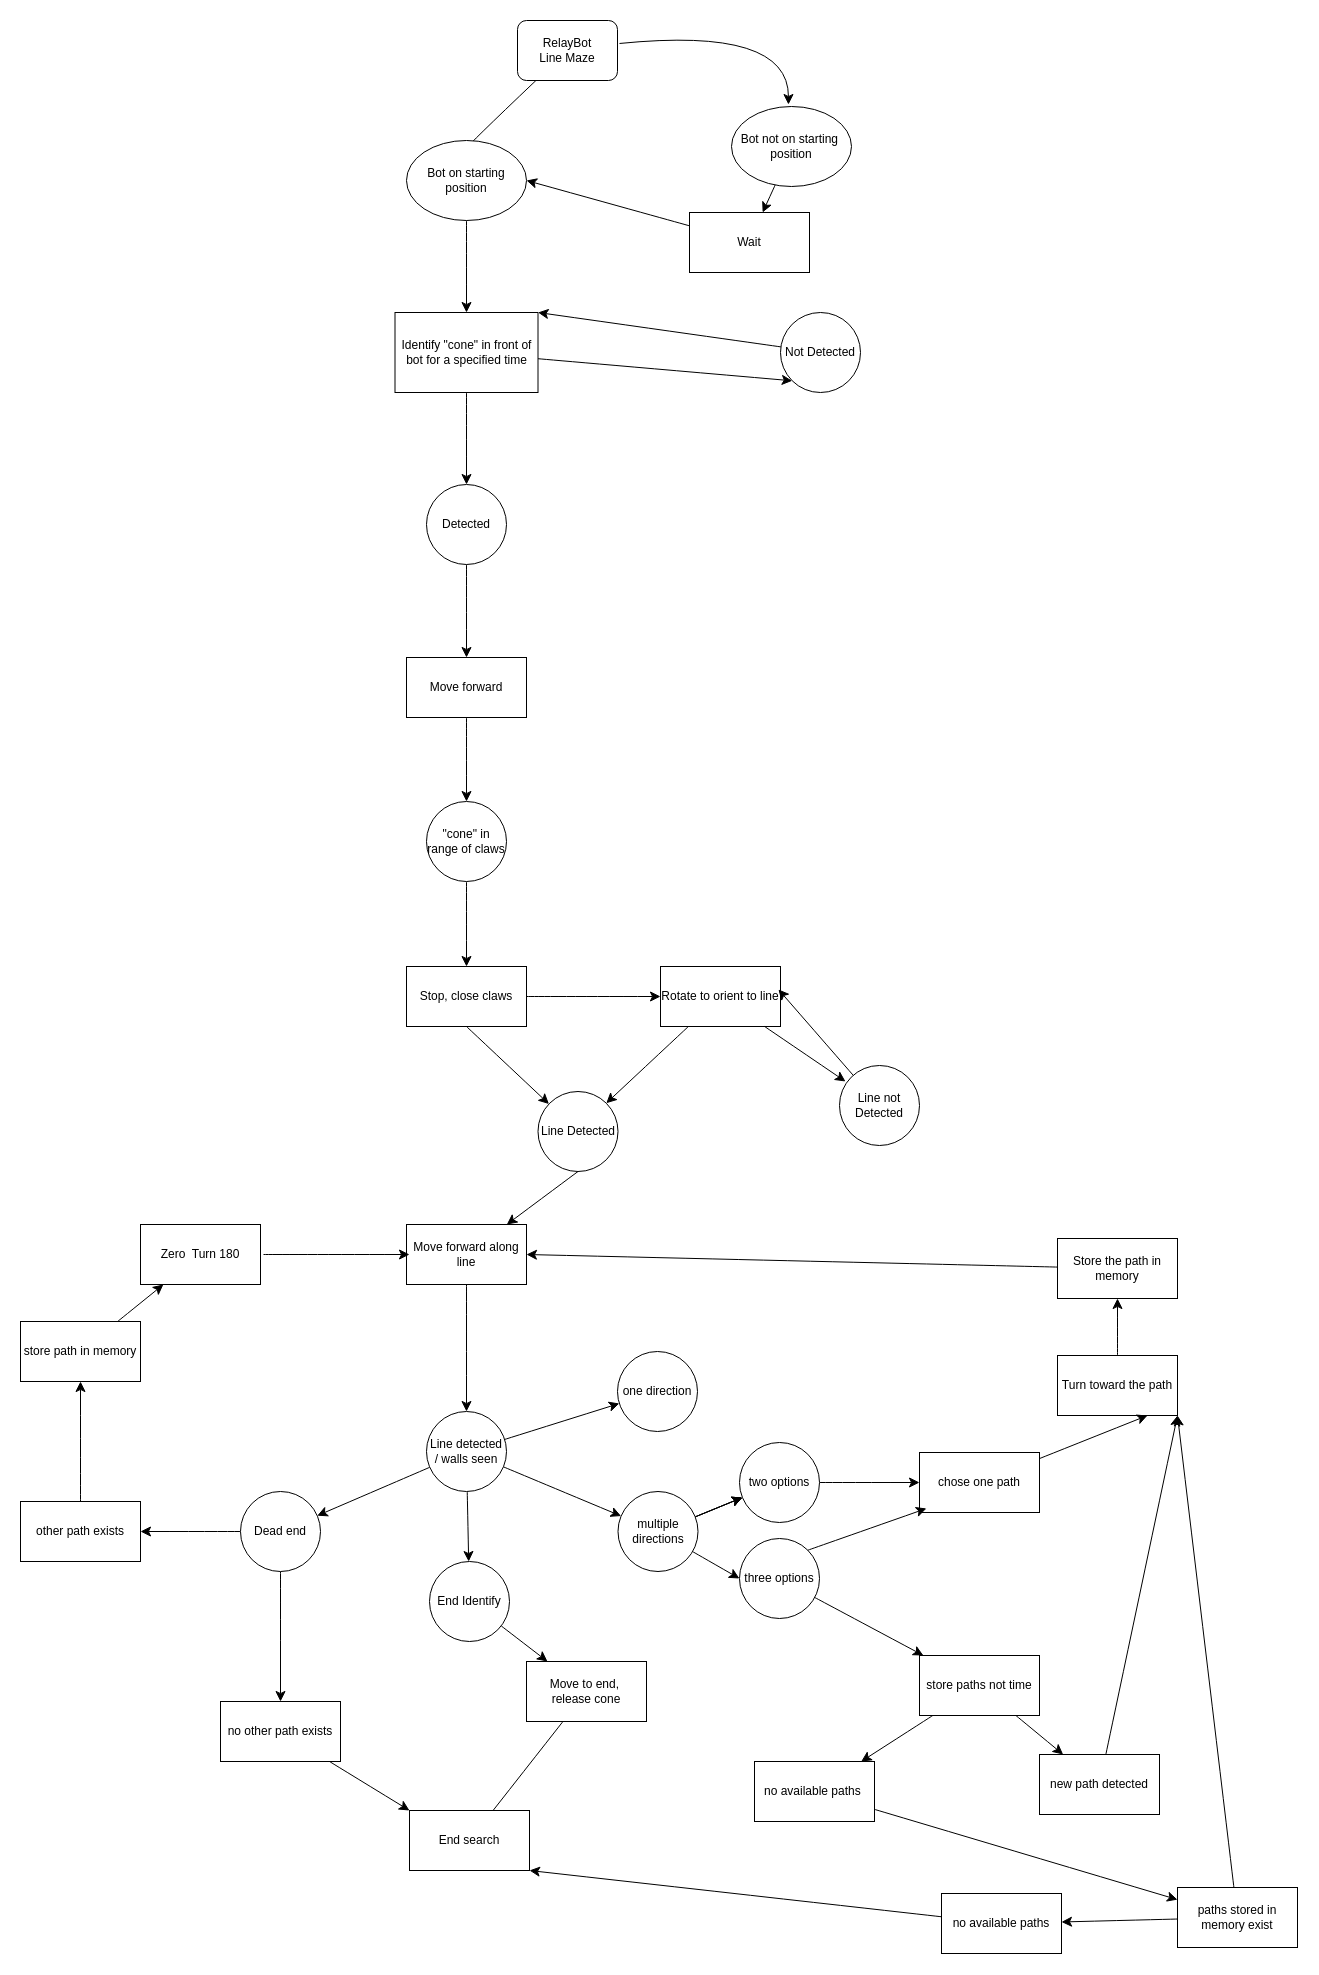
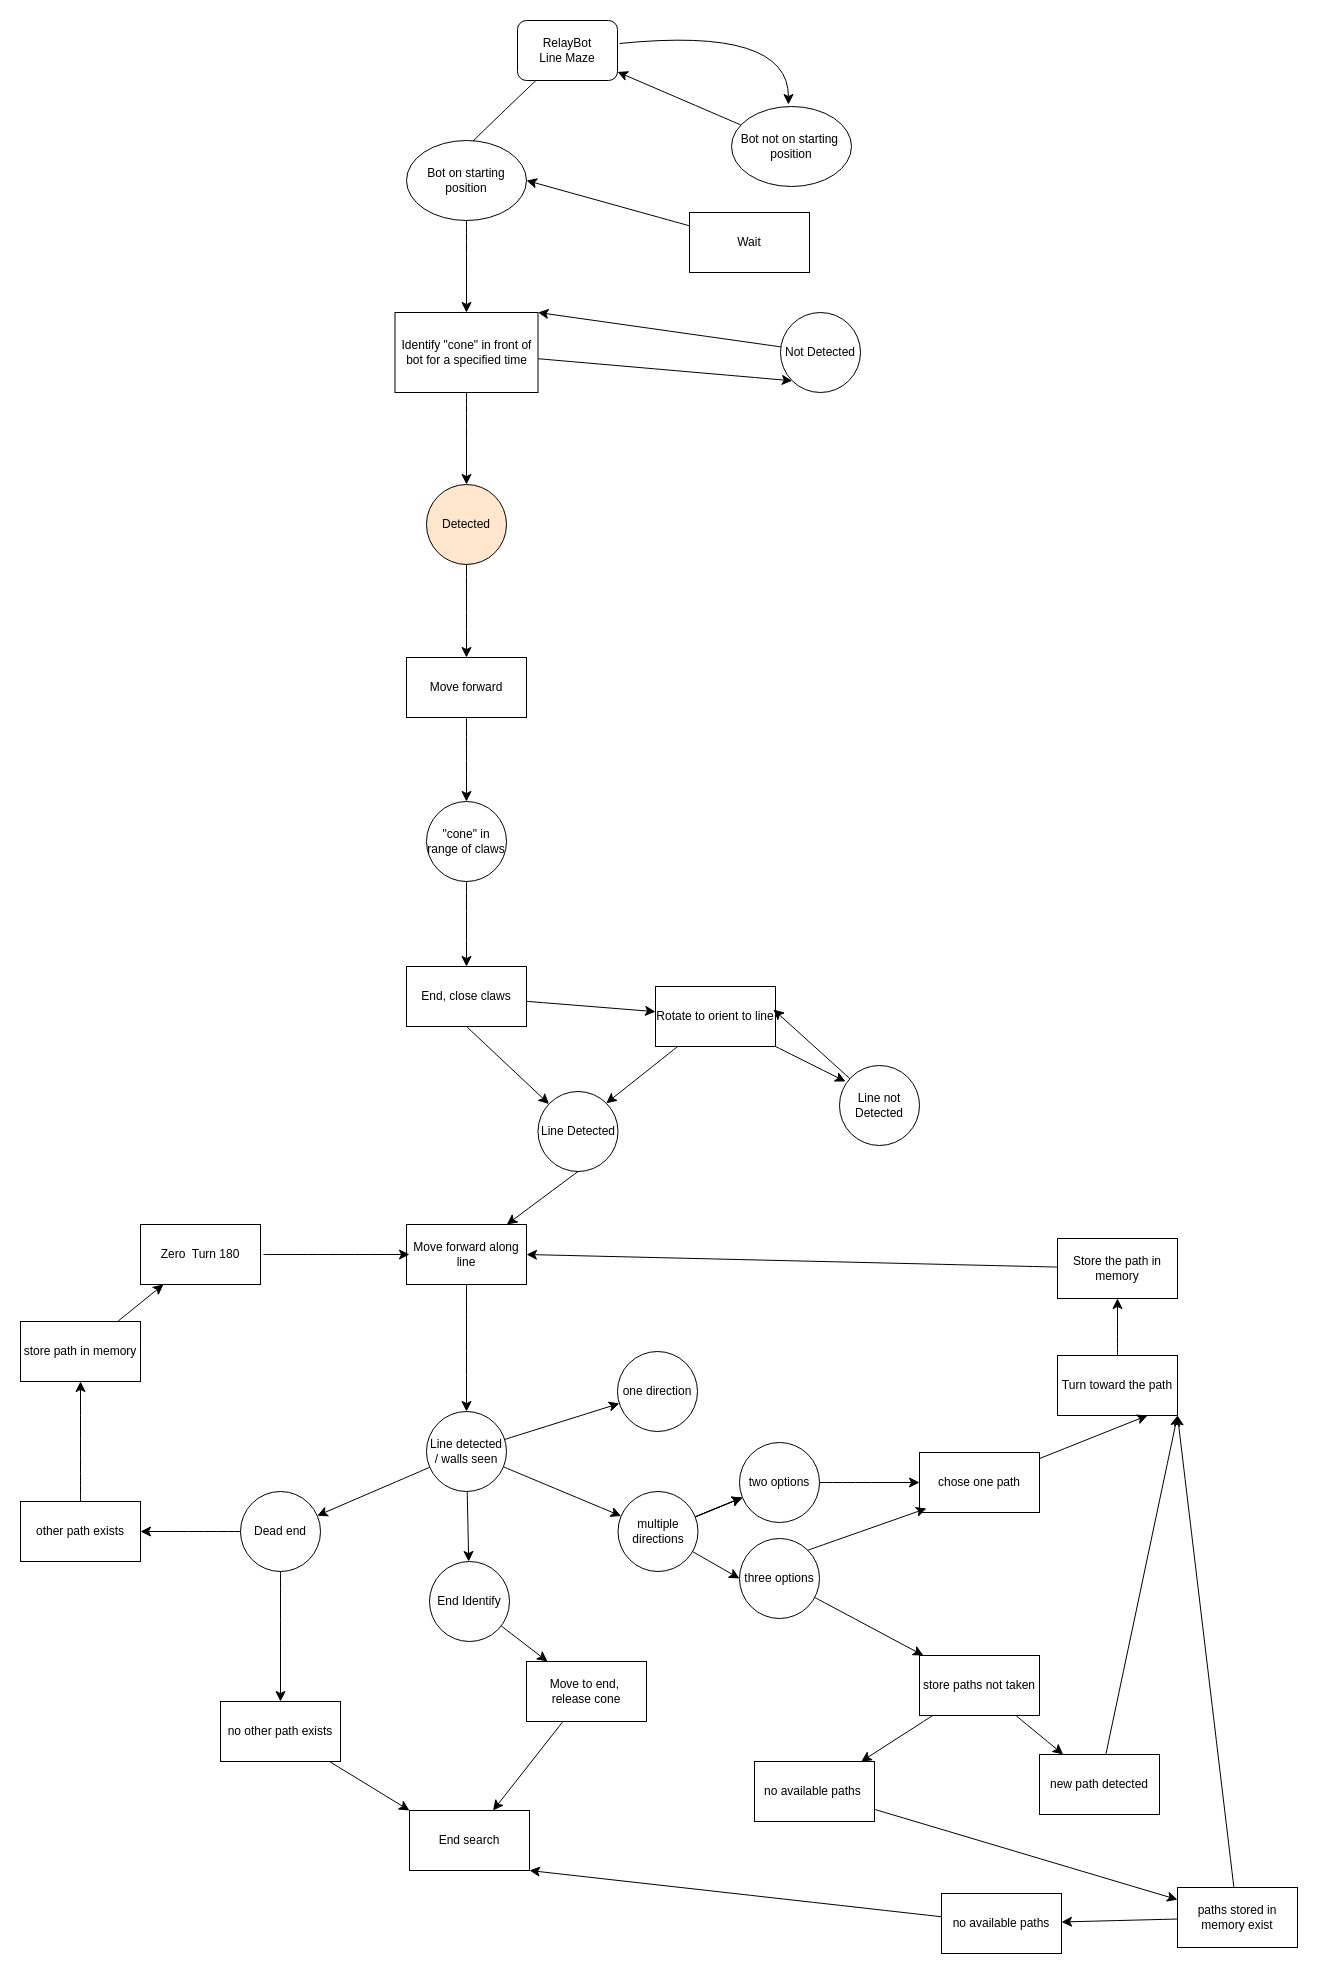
edge "Bot not on starting position" -> "Wait": now "Bot not on starting position" -> "RelayBot Line Maze"
node "Detected": fillcolor #ffffff -> #ffe6cc
node "Stop, close claws": label "Stop, close claws" -> "End, close claws"
node "Rotate to orient to line": moved (721, 997) -> (716, 1017)
node "store paths not time": label "store paths not time" -> "store paths not taken"
edge "Move to end, release cone" -- "End search": arrowhead none -> classic
